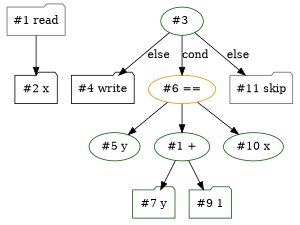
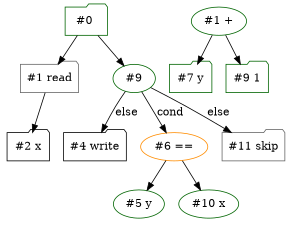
node "#0": added
node "#3": label "#3" -> "#9"
edge "#6 ==" -> "#1 +": removed
